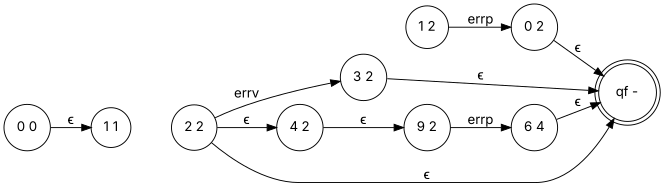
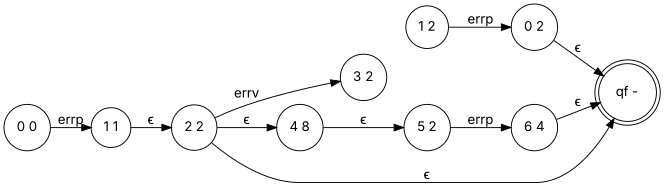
edge "3 2" -> "qf -": removed, label "ϵ"
edge "0 0" -> "1 1": label "ϵ" -> "errp"
edge "1 1" -> "2 2": added, label "ϵ"
node "4 2": label "4 2" -> "4 8"
node "9 2": label "9 2" -> "5 2"
